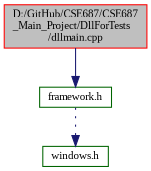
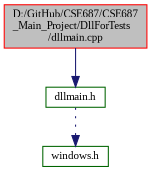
node "framework.h": label "framework.h" -> "dllmain.h"
